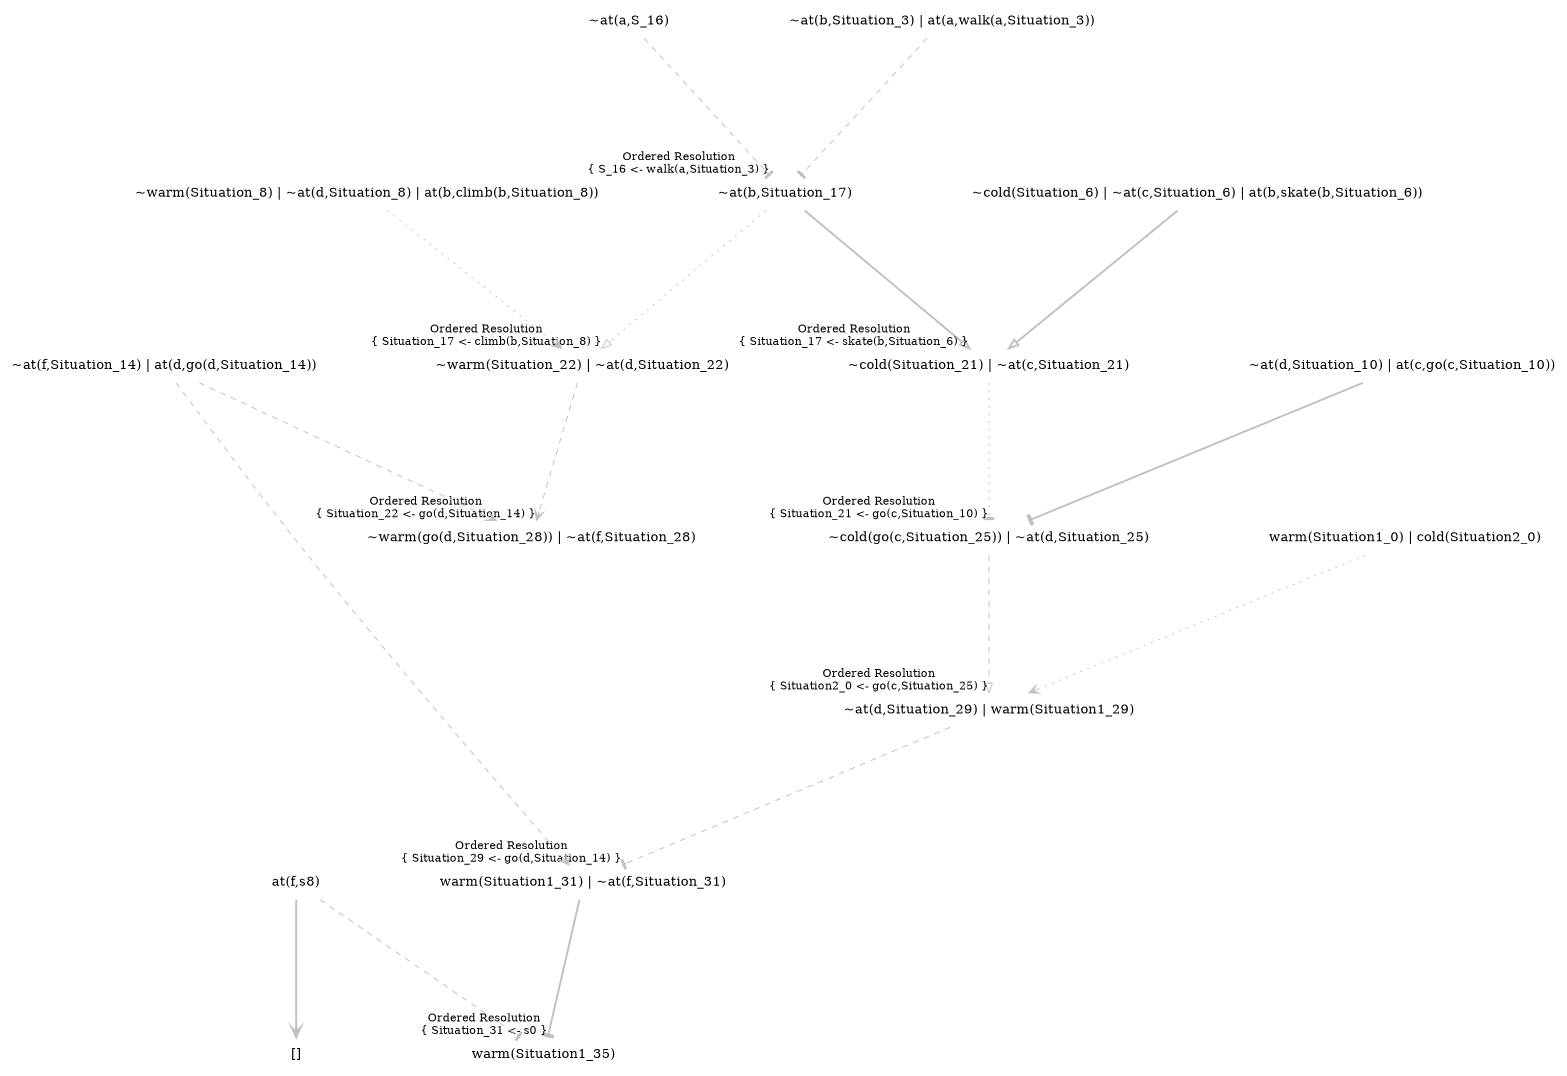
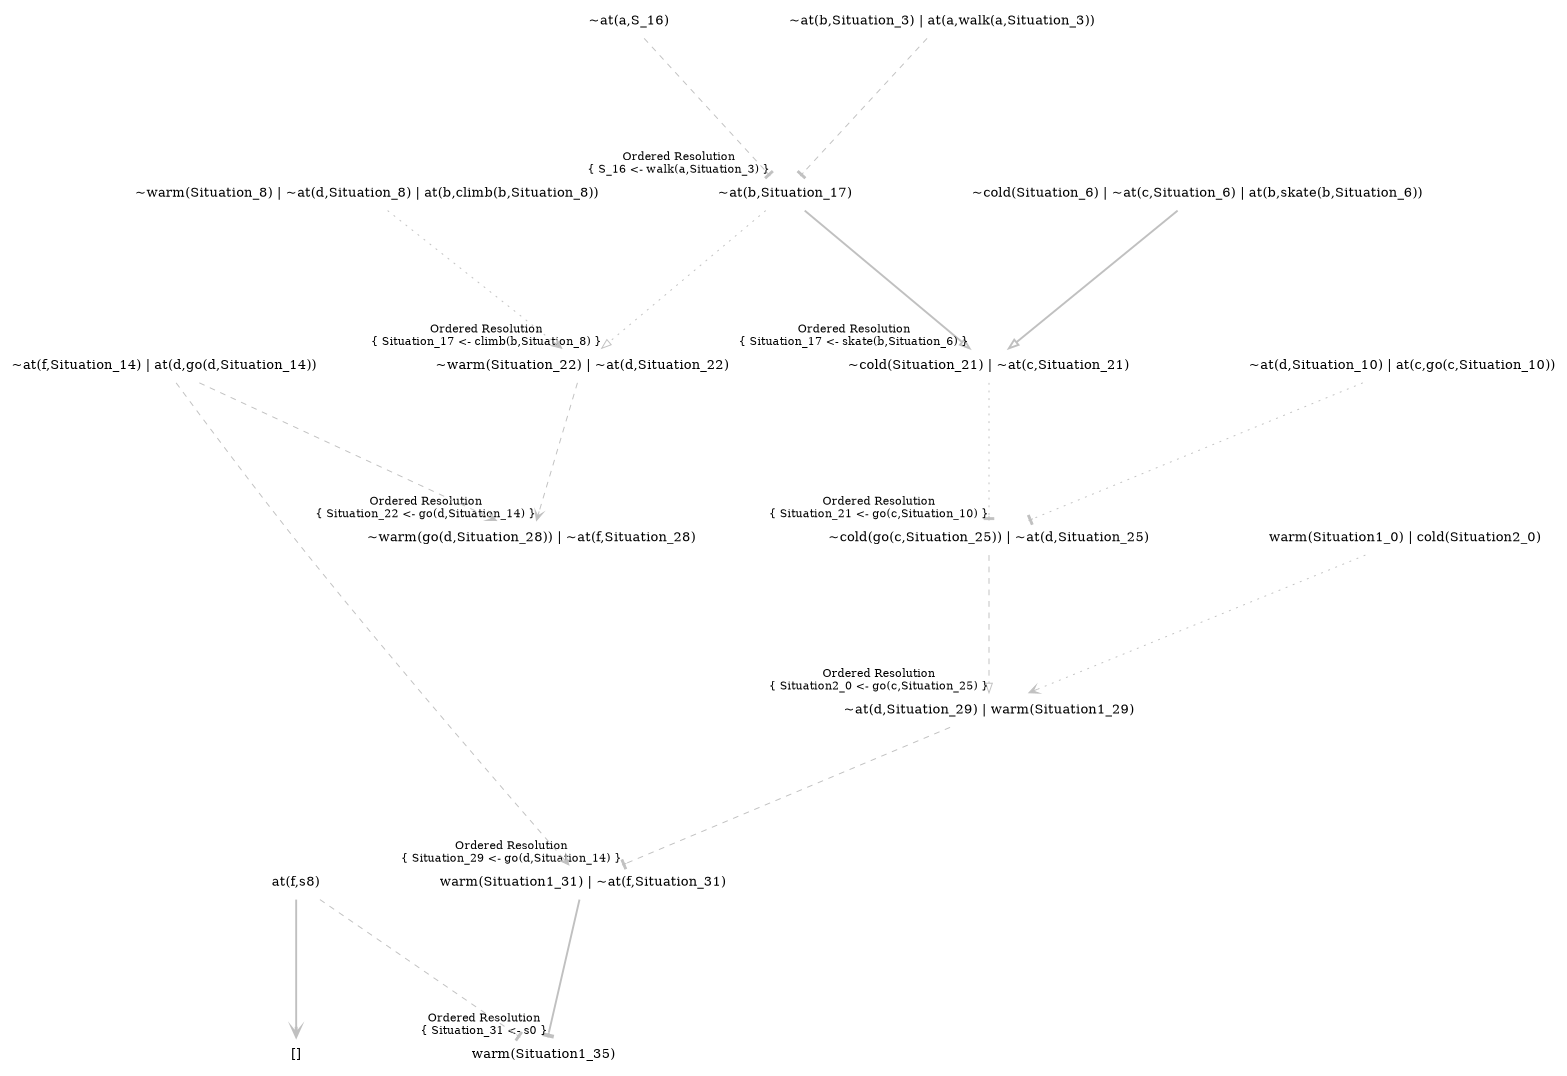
edge "~at(d,Situation_10) | at(c,go(c,Situation_10))" -> "~cold(go(c,Situation_25)) | ~at(d,Situation_25)": style bold -> dotted
